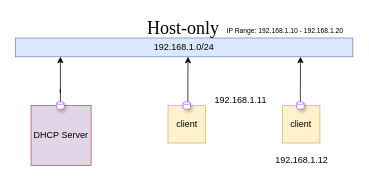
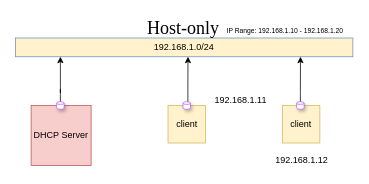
node "192.168.1.0/24": fillcolor #dae8fc -> #fff2cc
node "DHCP Server": fillcolor #e1d5e7 -> #f8cecc
